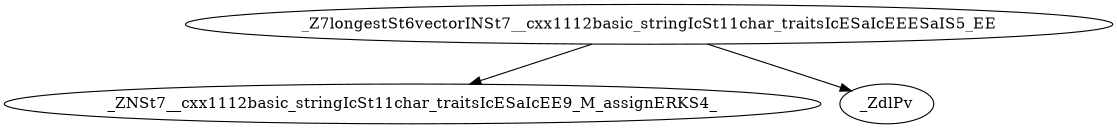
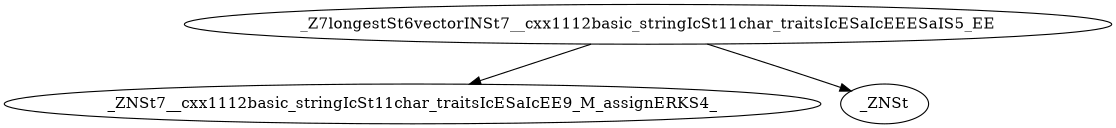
node "_ZdlPv": label "_ZdlPv" -> "_ZNSt"
